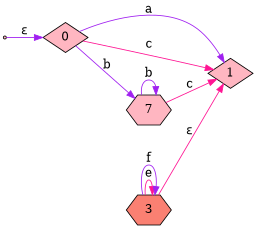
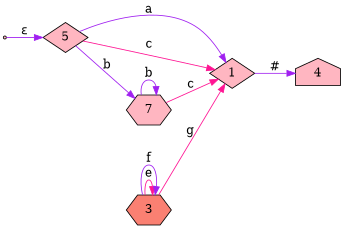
node "0": label "0" -> "5"
node "4": added
edge "3" -> "1": label "ε" -> "g"
